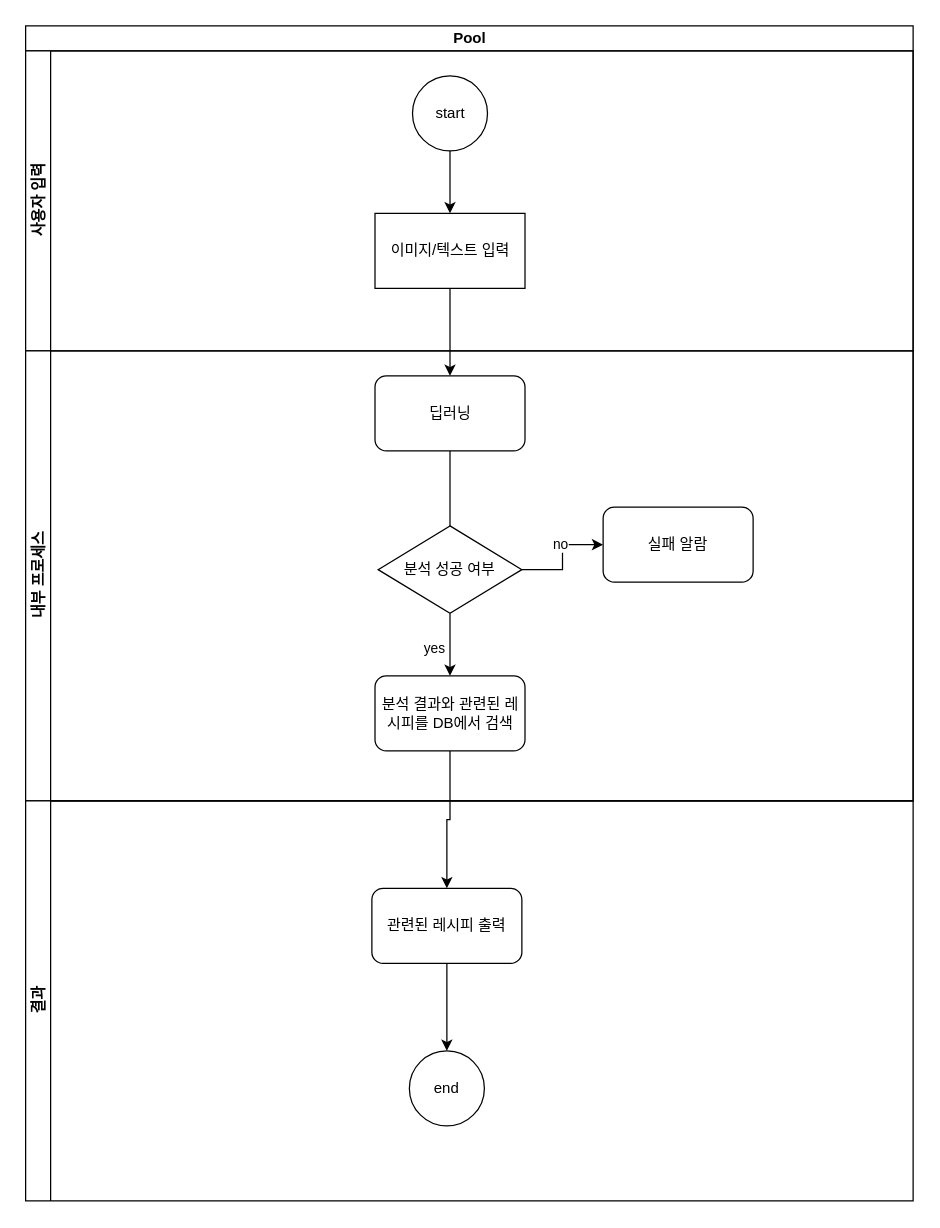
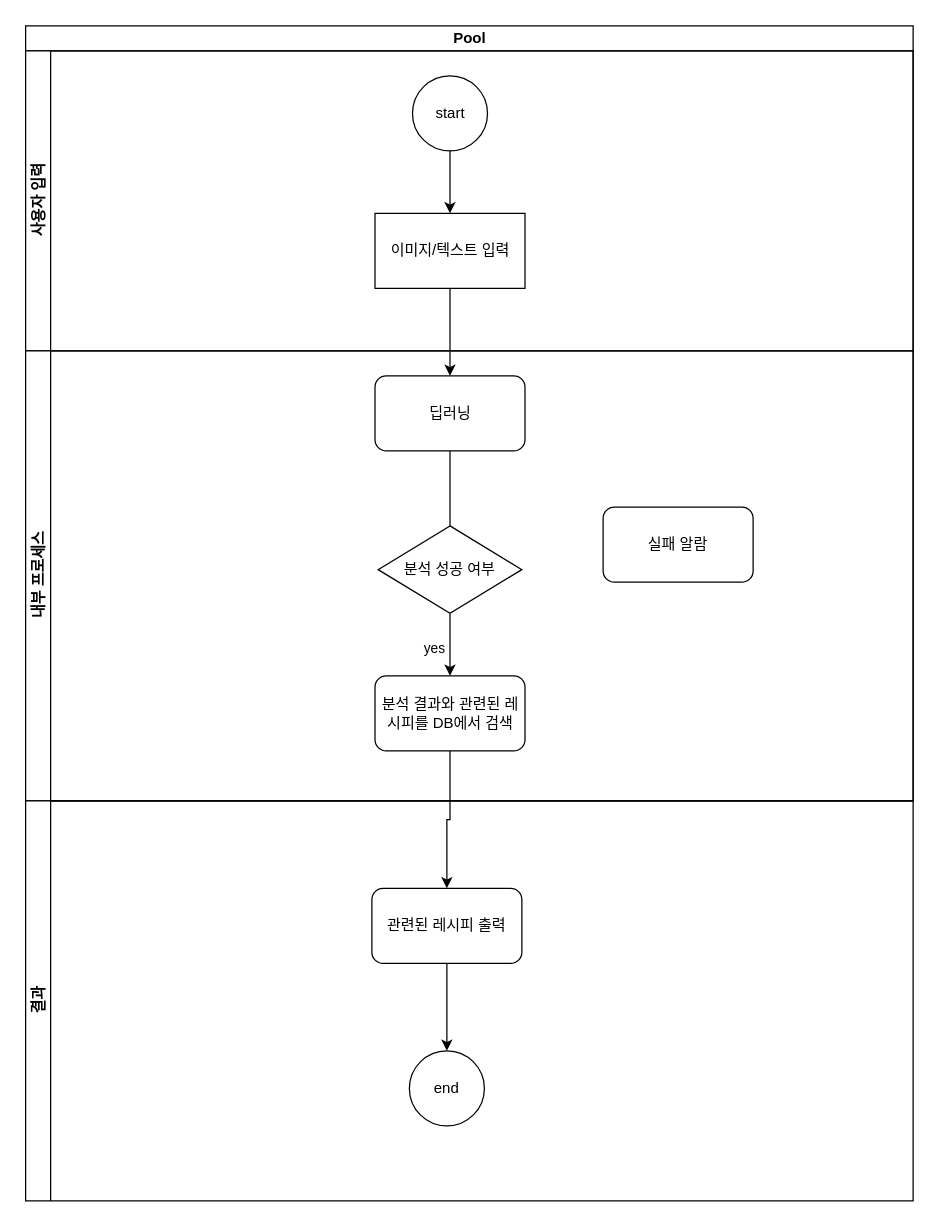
edge "분석 성공 여부" -> "실패 알람": removed, label "no"
